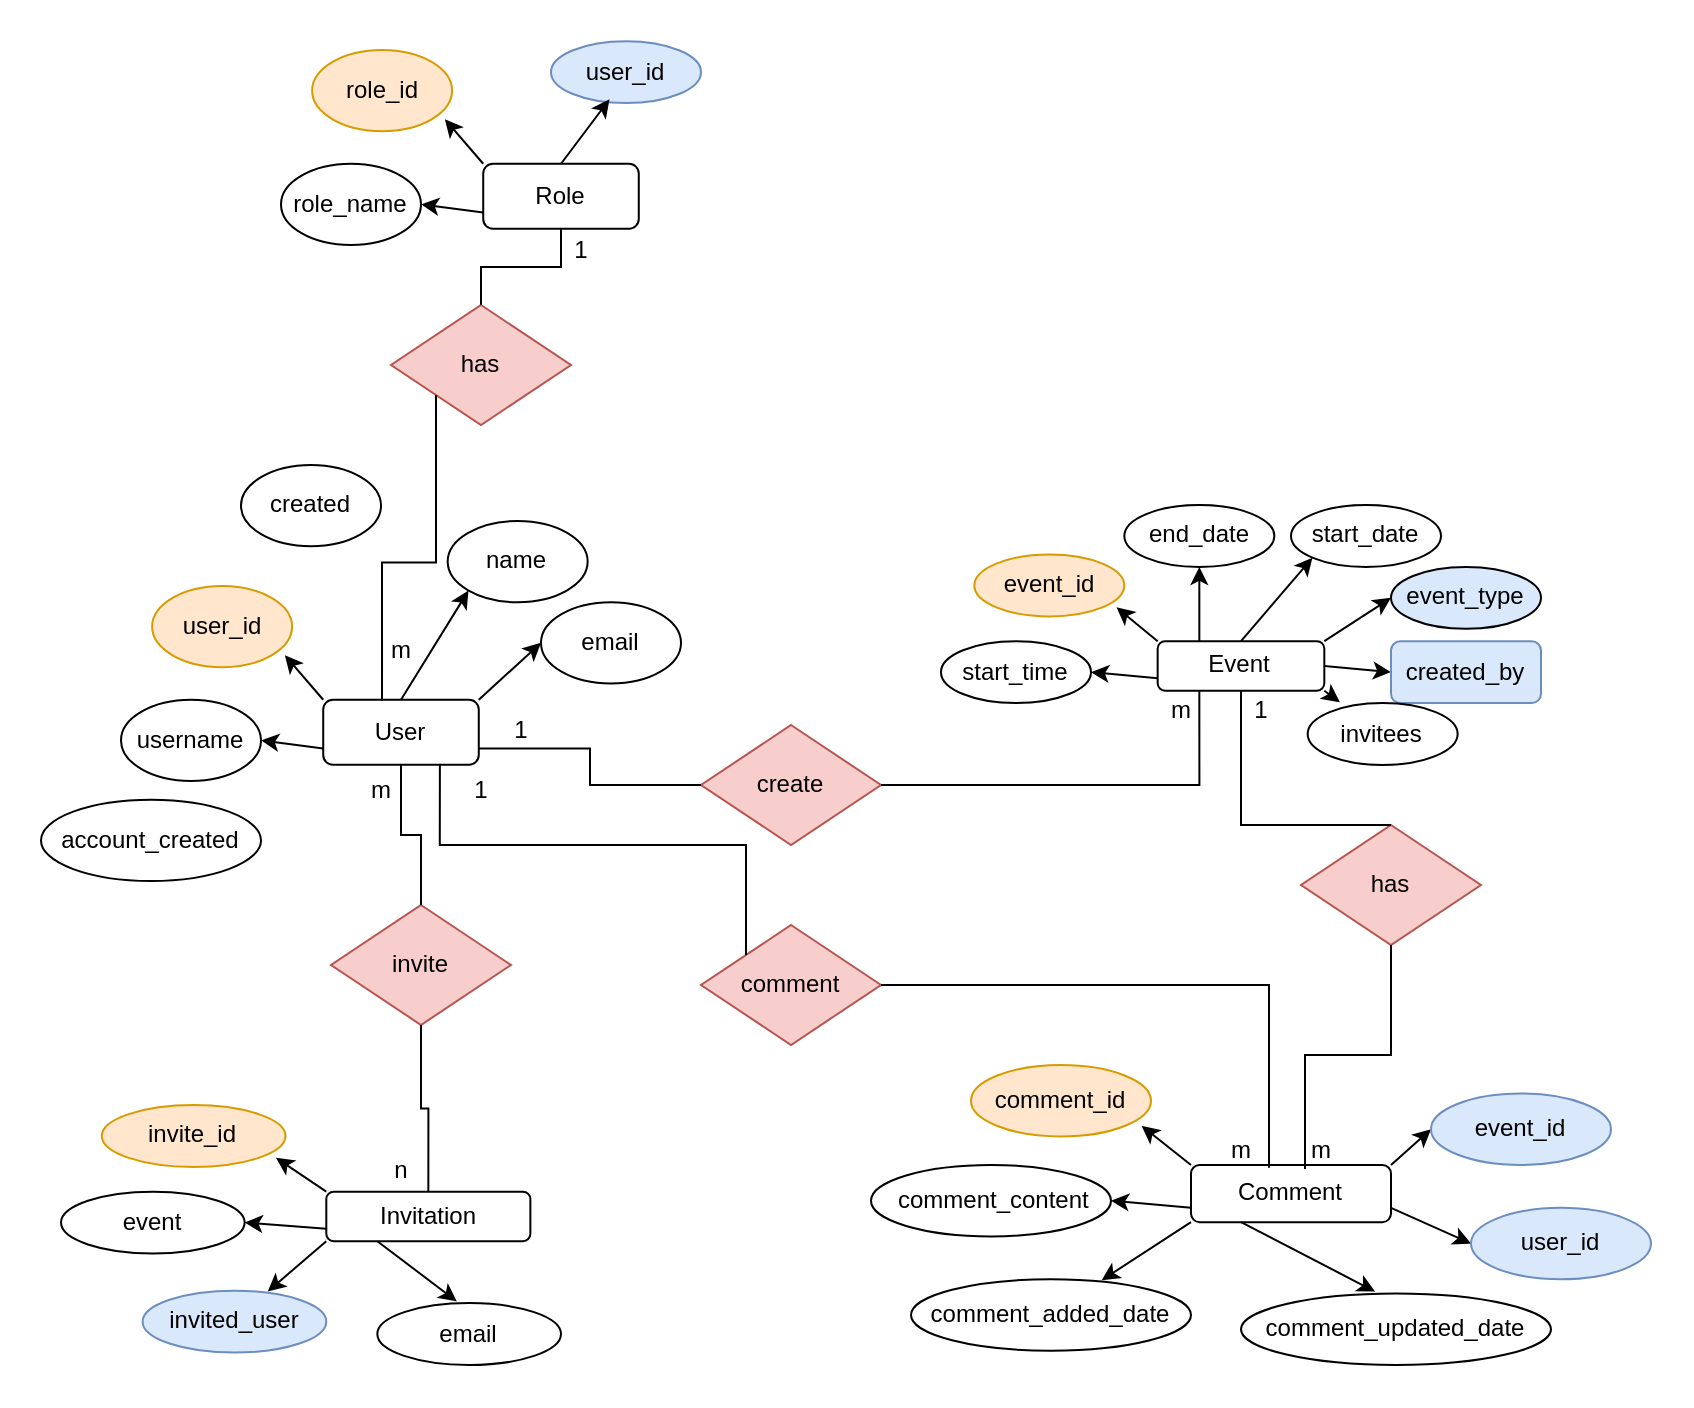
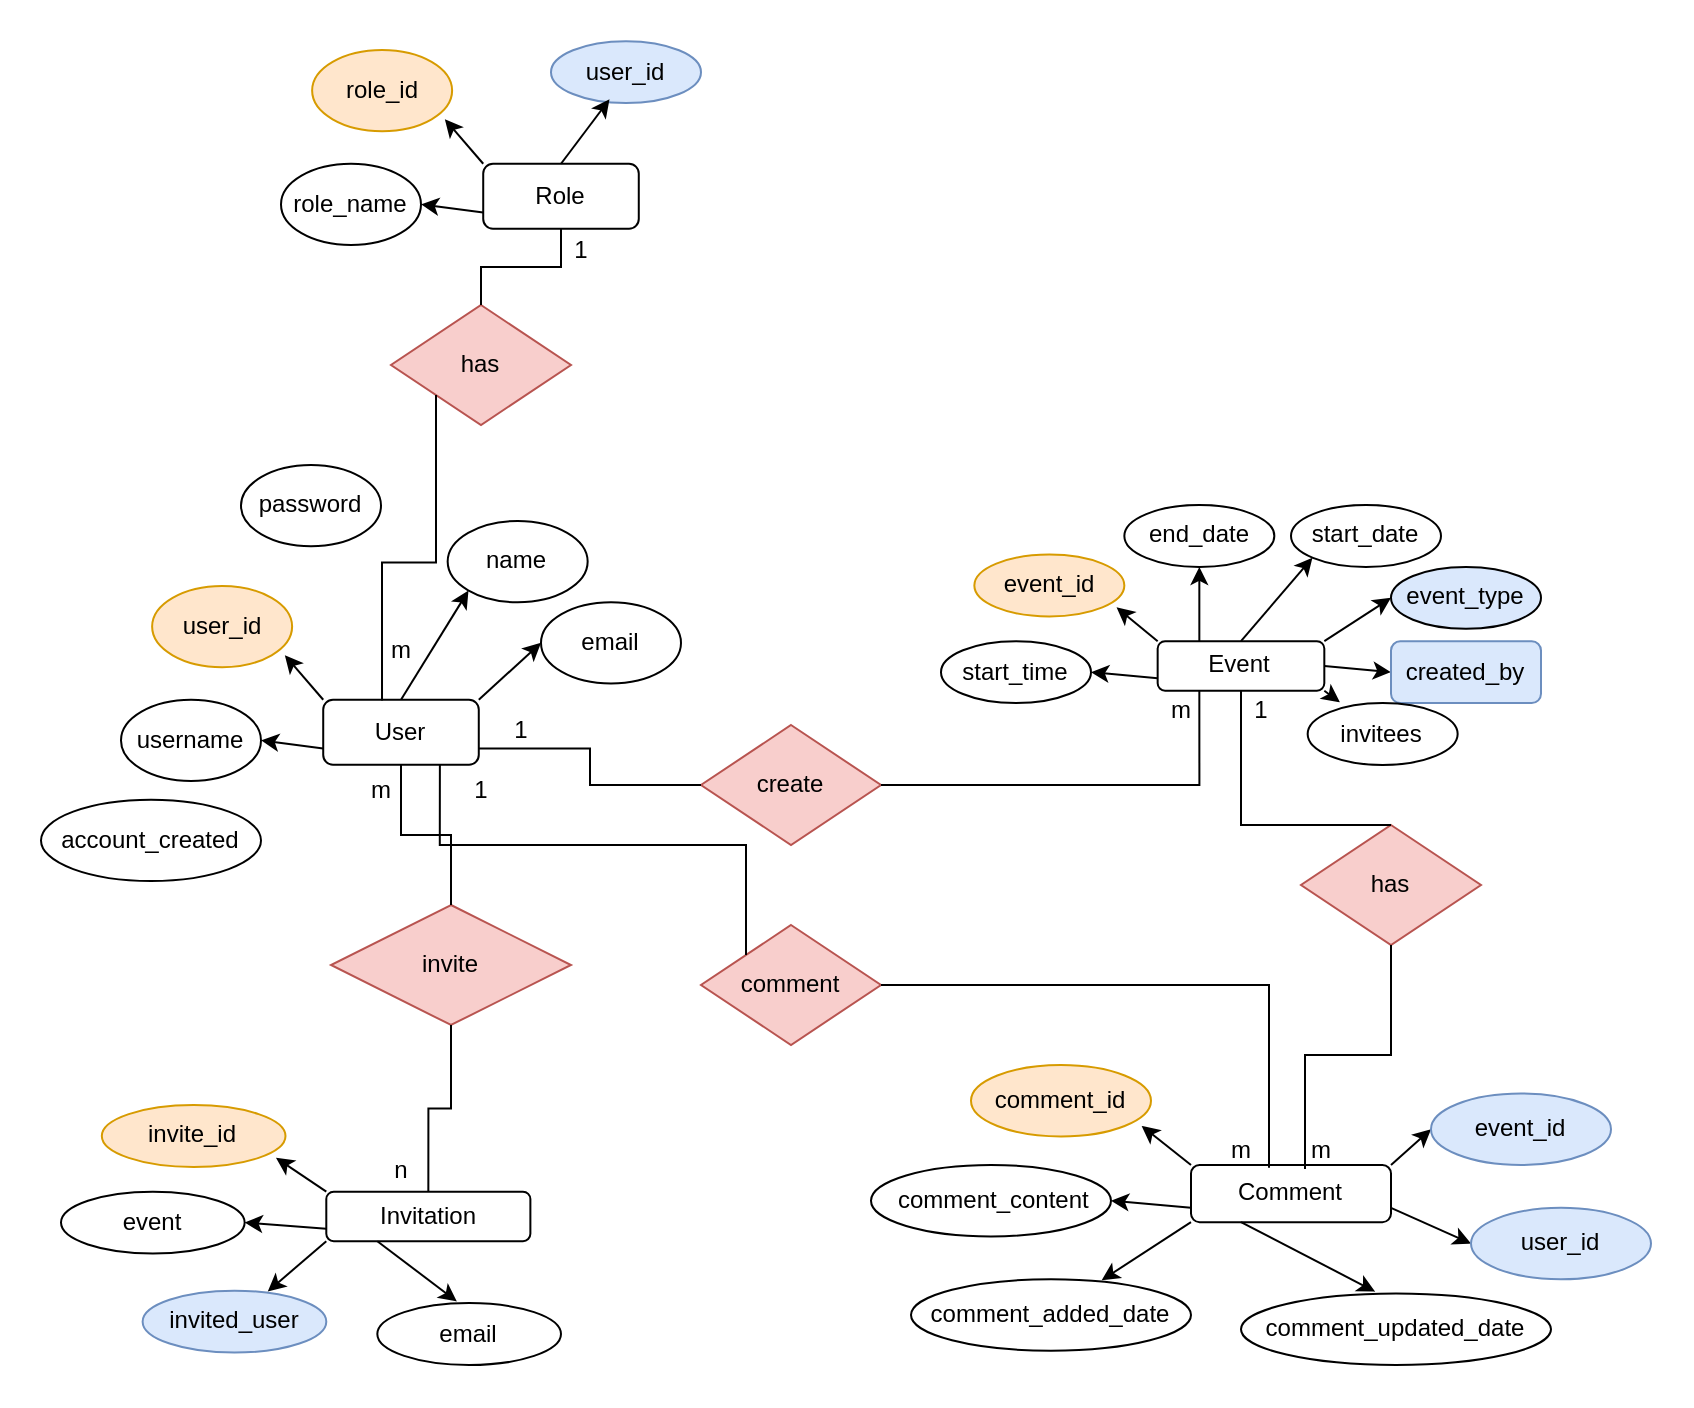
node "created": label "created" -> "password"
node "invite": size 180x120 -> 240x120
